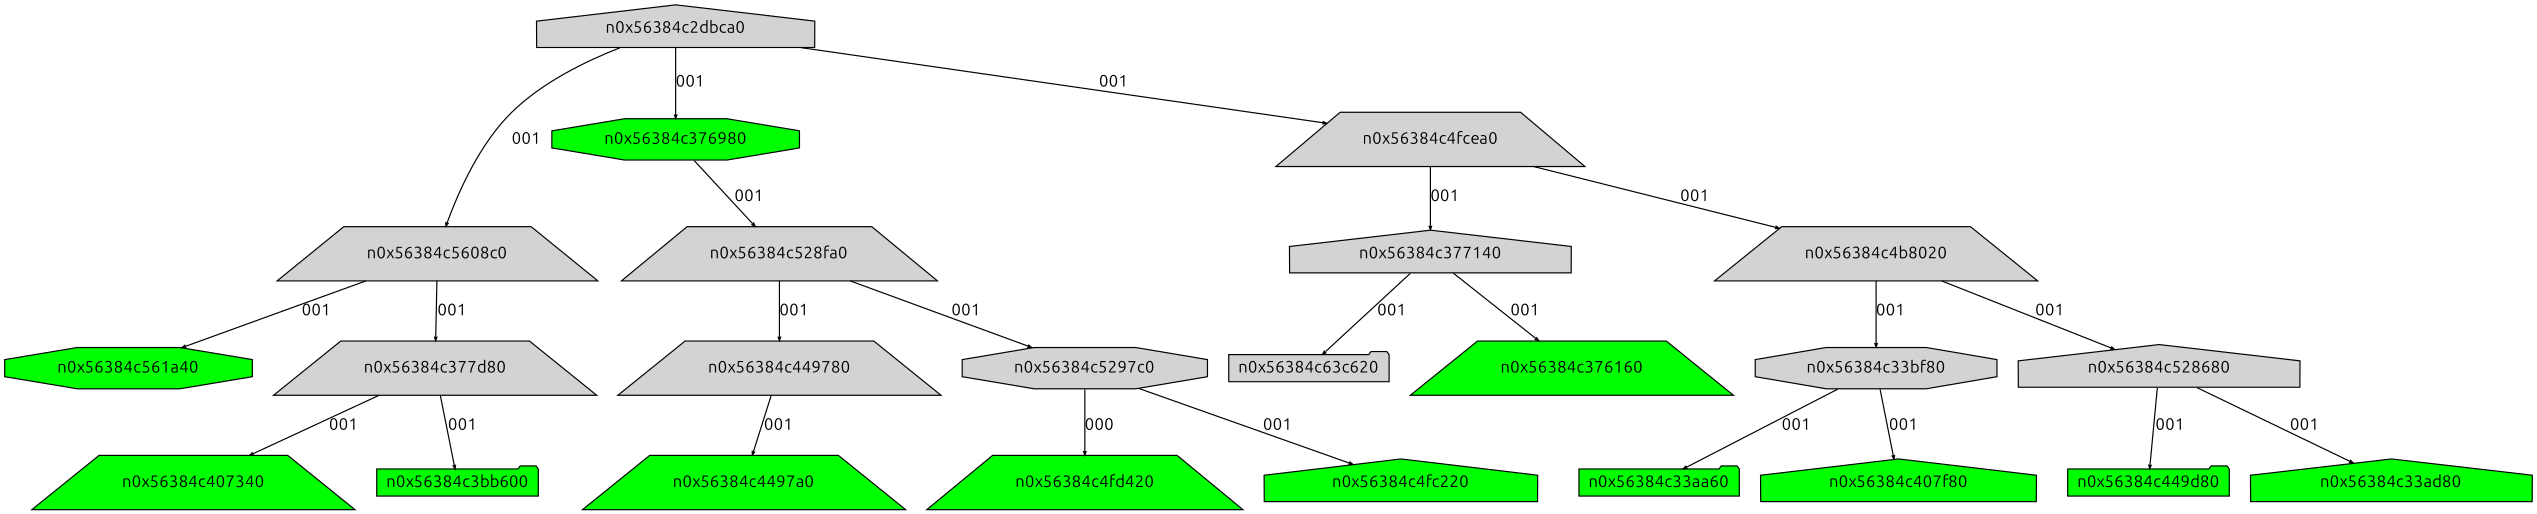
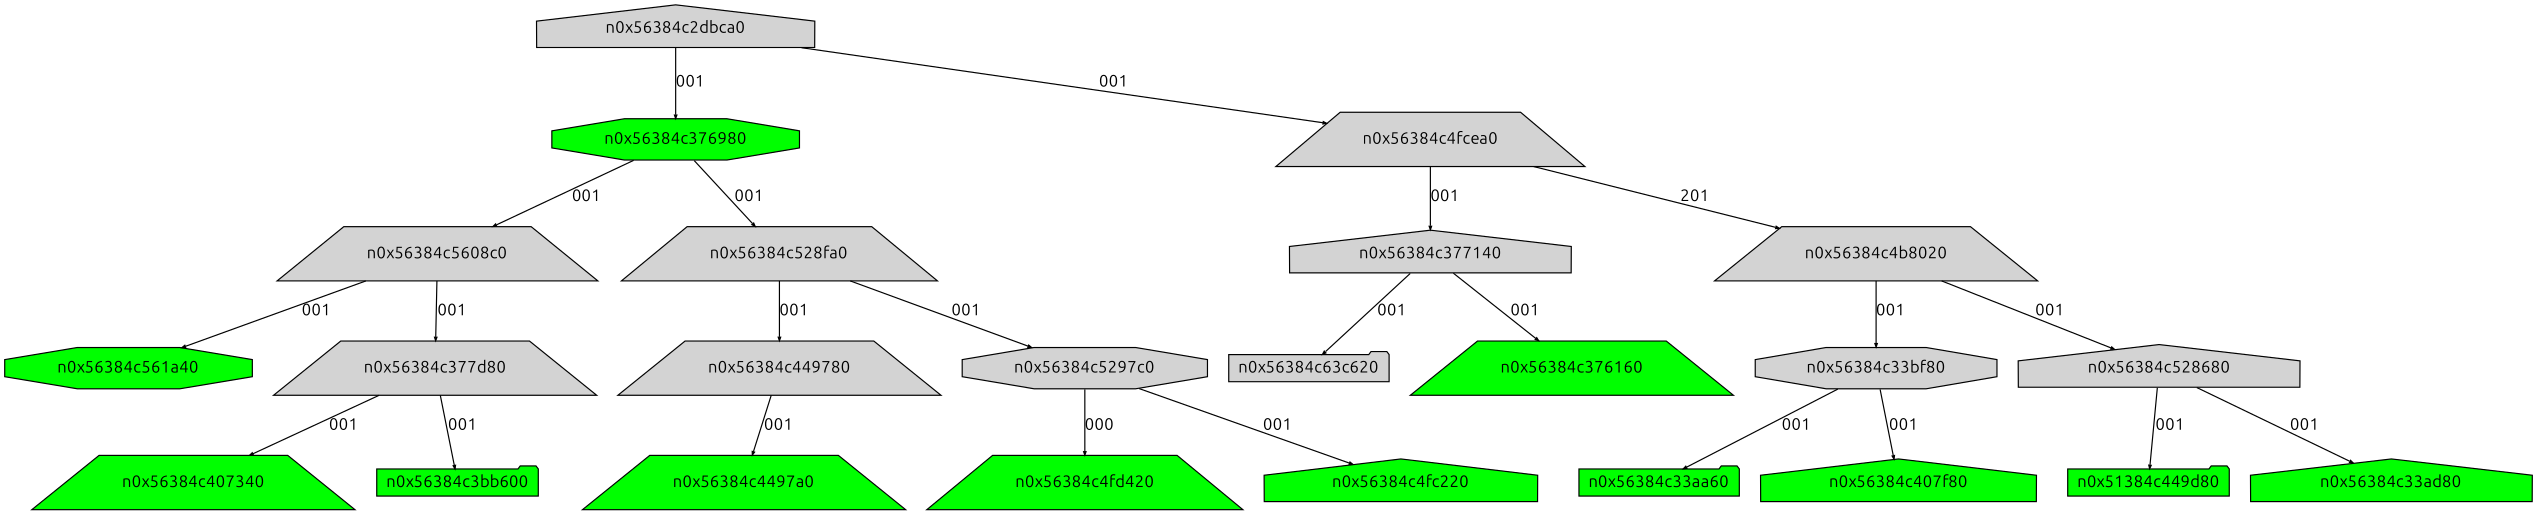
edge "n0x56384c2dbca0" -> "n0x56384c5608c0": now "n0x56384c376980" -> "n0x56384c5608c0"
edge "n0x56384c4fcea0" -> "n0x56384c4b8020": label "001" -> "201"
node "n0x56384c449d80": label "n0x56384c449d80" -> "n0x51384c449d80"
